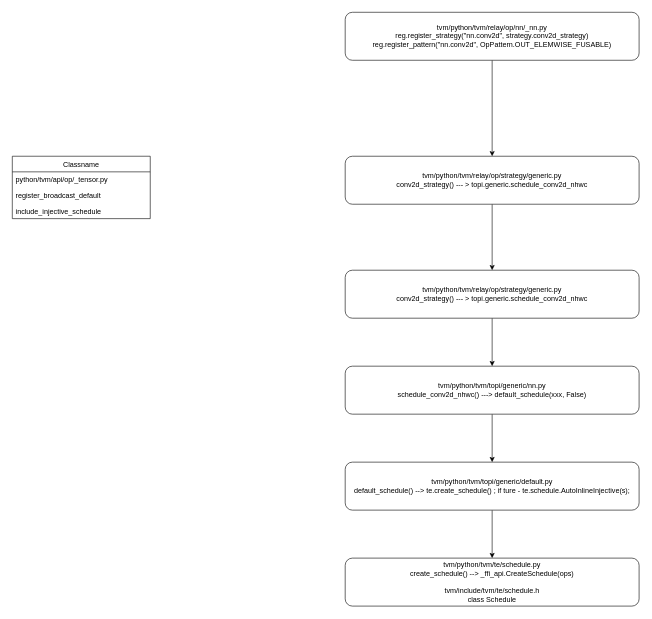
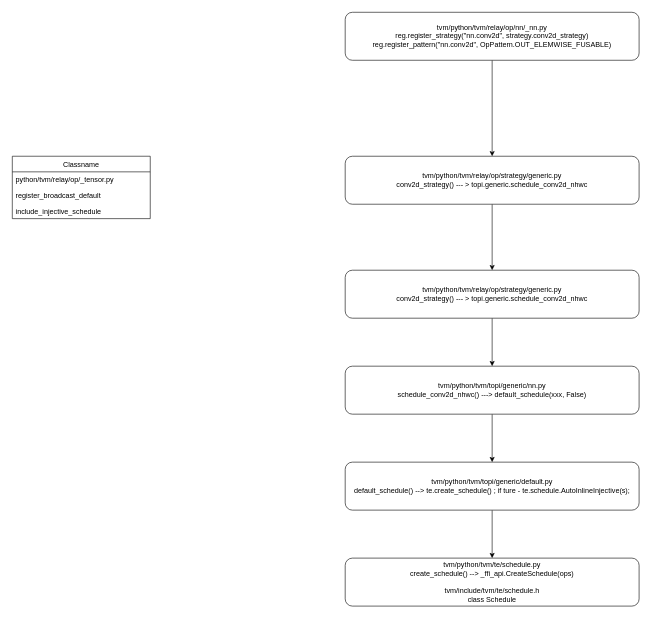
node "python/tvm/api/op/_tensor.py": label "python/tvm/api/op/_tensor.py" -> "python/tvm/relay/op/_tensor.py"
